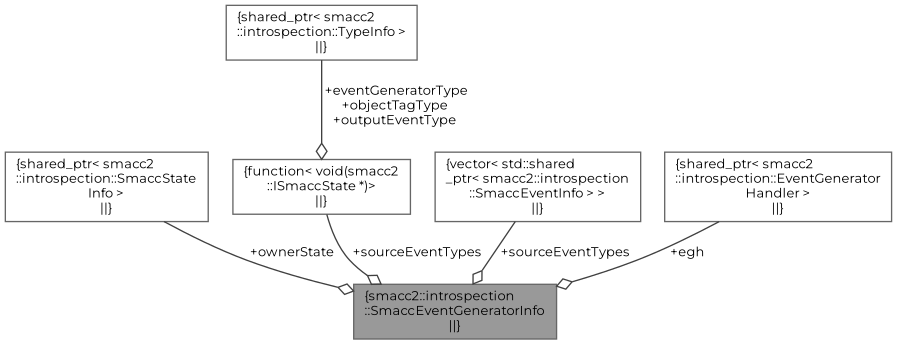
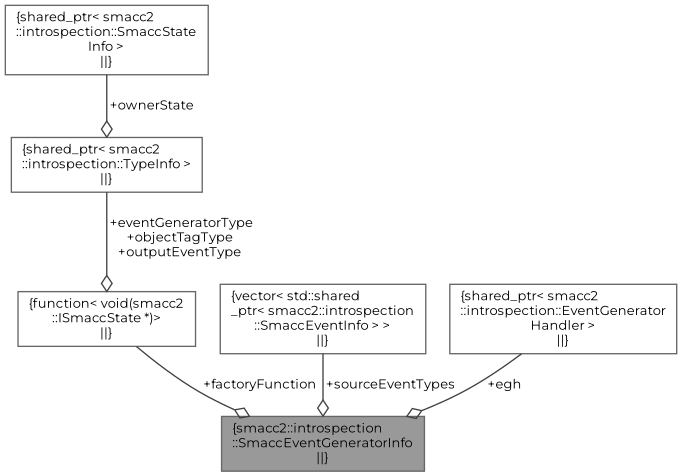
edge "{function< void(smacc2 ::ISmaccState *)> ||}" -> "{smacc2::introspection ::SmaccEventGeneratorInfo ||}": label " +sourceEventTypes" -> " +factoryFunction"
edge "{shared_ptr< smacc2 ::introspection::SmaccState Info > ||}" -> "{smacc2::introspection ::SmaccEventGeneratorInfo ||}": now "{shared_ptr< smacc2 ::introspection::SmaccState Info > ||}" -> "{shared_ptr< smacc2 ::introspection::TypeInfo > ||}"
